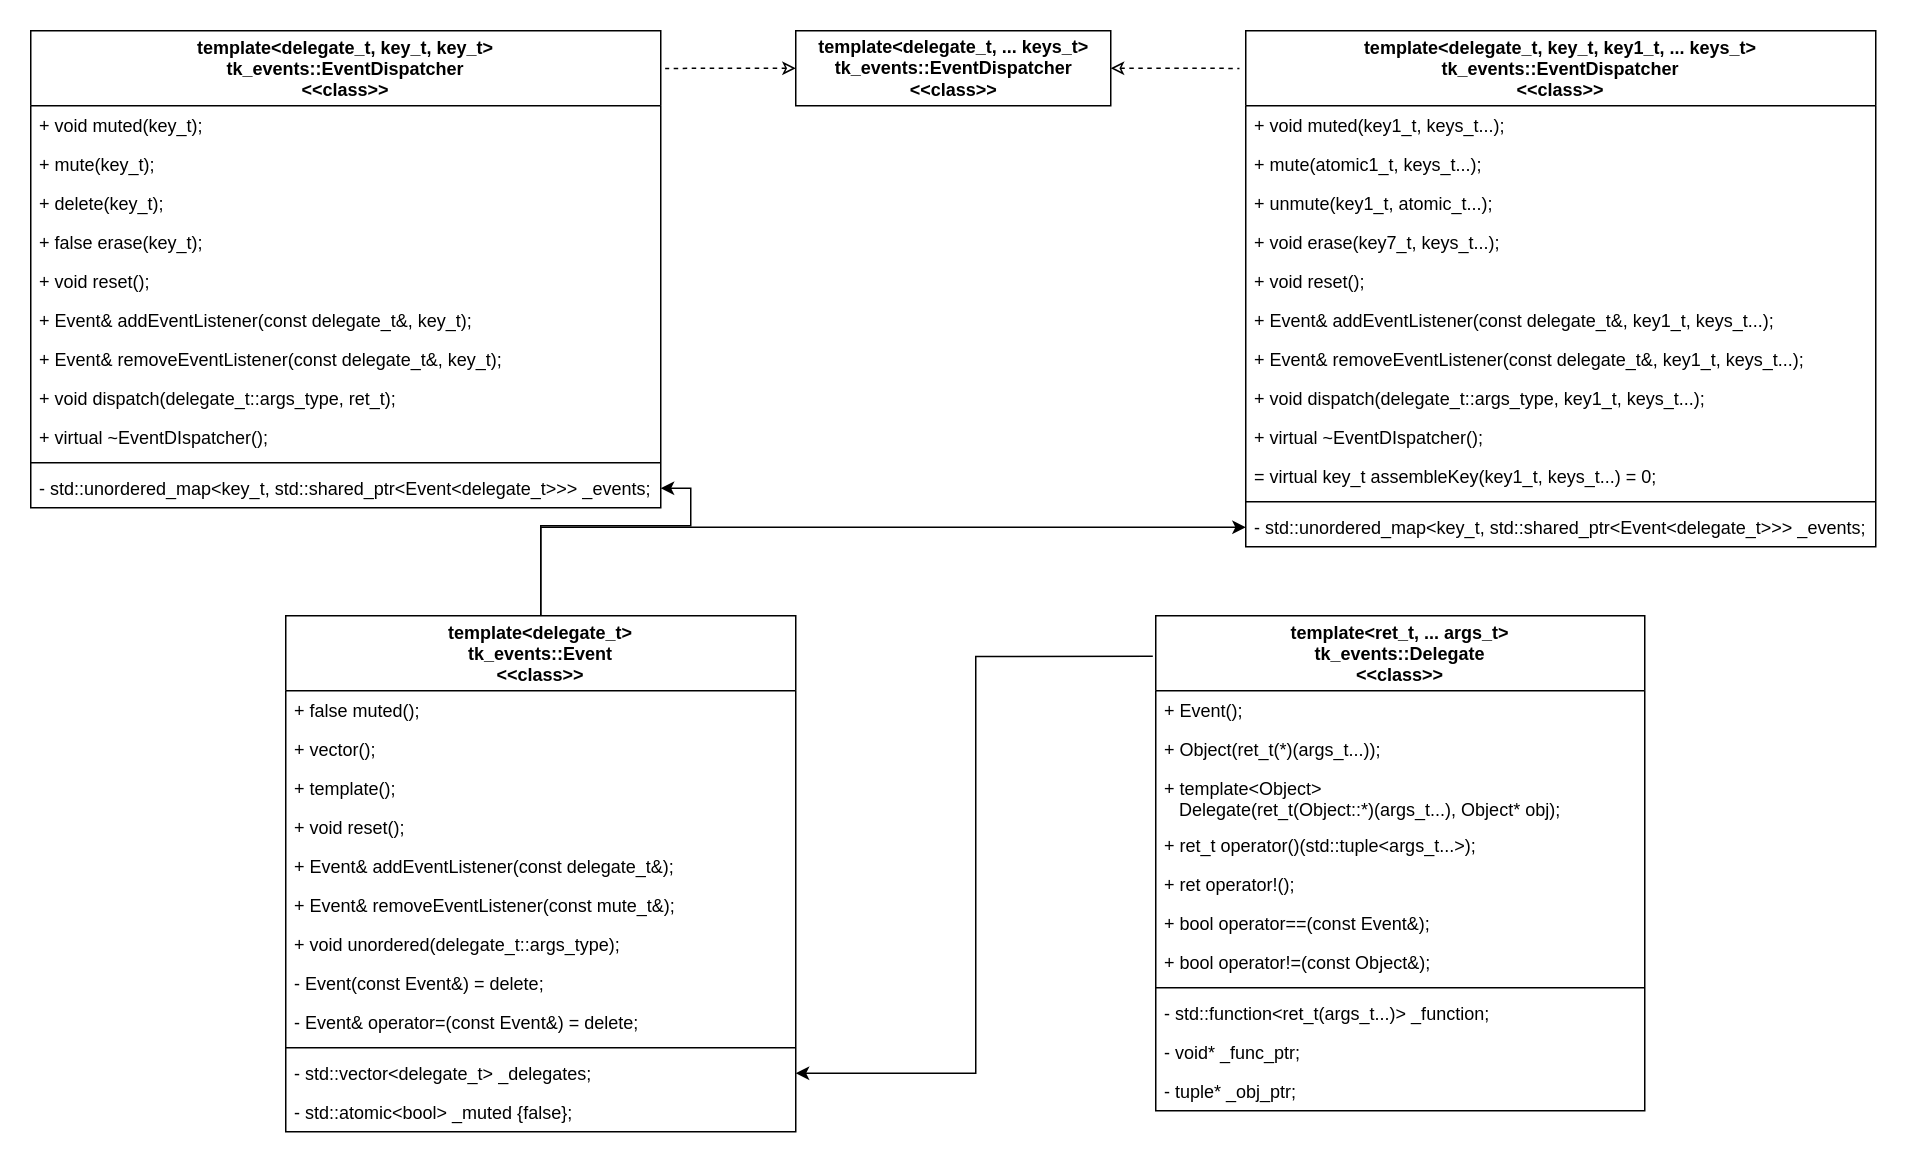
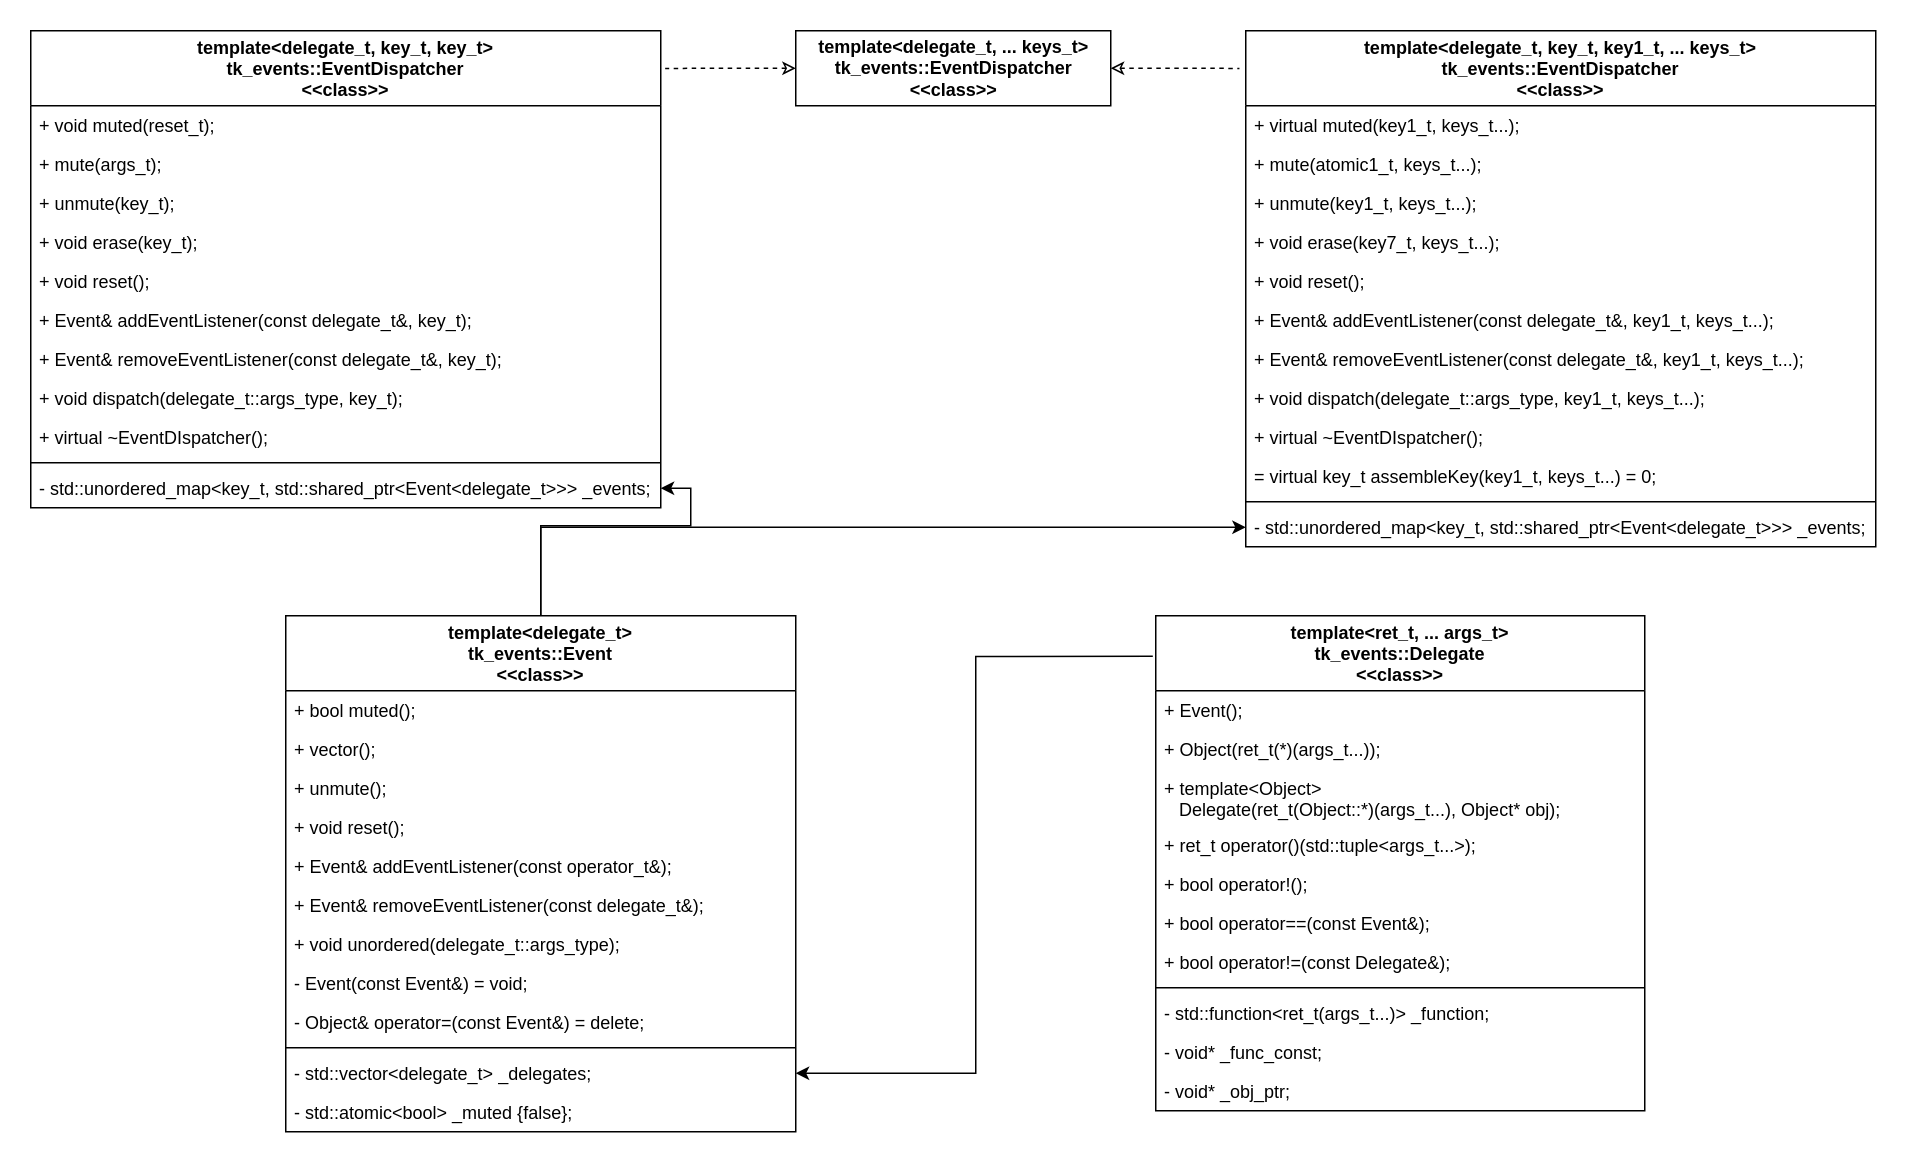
node "+ void muted(key_t);": label "+ void muted(key_t);" -> "+ void muted(reset_t);"
node "+ void muted(key1_t, keys_t...);": label "+ void muted(key1_t, keys_t...);" -> "+ virtual muted(key1_t, keys_t...);"
node "+ mute(key_t);": label "+ mute(key_t);" -> "+ mute(args_t);"
node "+ delete(key_t);": label "+ delete(key_t);" -> "+ unmute(key_t);"
node "+ unmute(key1_t, atomic_t...);": label "+ unmute(key1_t, atomic_t...);" -> "+ unmute(key1_t, keys_t...);"
node "+ false erase(key_t);": label "+ false erase(key_t);" -> "+ void erase(key_t);"
node "+ void dispatch(delegate_t::args_type, ret_t);": label "+ void dispatch(delegate_t::args_type, ret_t);" -> "+ void dispatch(delegate_t::args_type, key_t);"
node "+ false muted();": label "+ false muted();" -> "+ bool muted();"
node "+ template();": label "+ template();" -> "+ unmute();"
node "+ Event& addEventListener(const delegate_t&);": label "+ Event& addEventListener(const delegate_t&);" -> "+ Event& addEventListener(const operator_t&);"
node "+ ret operator!();": label "+ ret operator!();" -> "+ bool operator!();"
node "+ Event& removeEventListener(const mute_t&);": label "+ Event& removeEventListener(const mute_t&);" -> "+ Event& removeEventListener(const delegate_t&);"
node "+ bool operator!=(const Object&);": label "+ bool operator!=(const Object&);" -> "+ bool operator!=(const Delegate&);"
node "- Event(const Event&) = delete;": label "- Event(const Event&) = delete;" -> "- Event(const Event&) = void;"
node "- Event& operator=(const Event&) = delete;": label "- Event& operator=(const Event&) = delete;" -> "- Object& operator=(const Event&) = delete;"
node "- void* _func_ptr;": label "- void* _func_ptr;" -> "- void* _func_const;"
node "- tuple* _obj_ptr;": label "- tuple* _obj_ptr;" -> "- void* _obj_ptr;"
